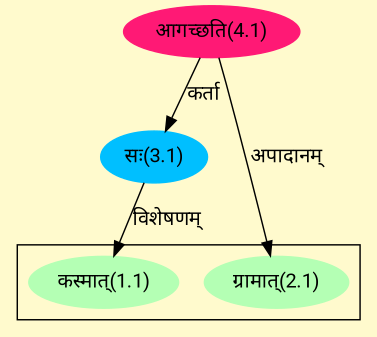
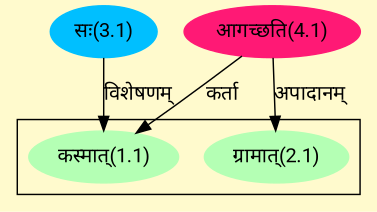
edge "आगच्छति(4.1)" -> "सः(3.1)": now "आगच्छति(4.1)" -> "कस्मात्(1.1)"
